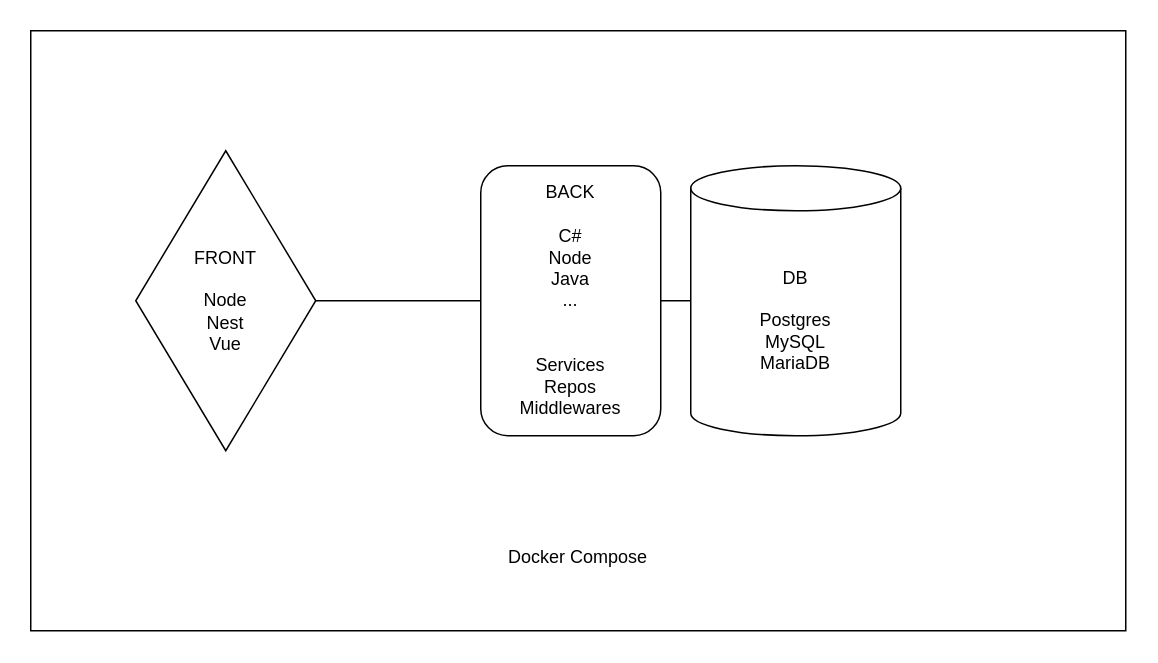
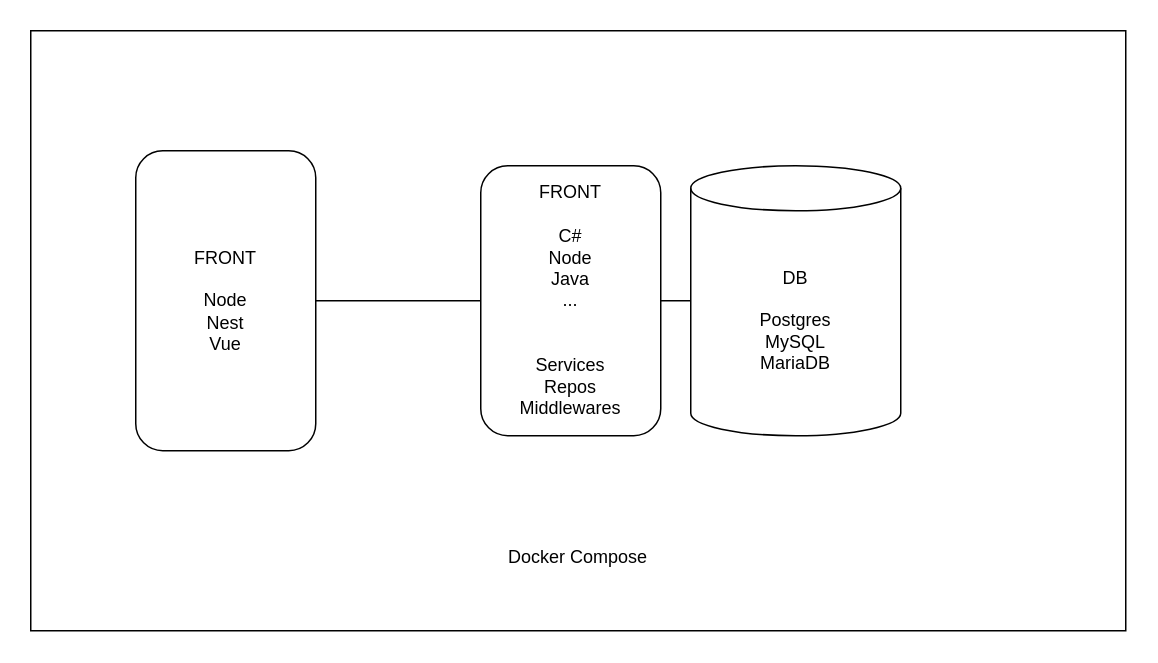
node "FRONT Node Nest Vue": shape diamond -> rounded rectangle
node "BACK C# Node Java ... Services Repos Middlewares": label "BACK C# Node Java ... Services Repos Middlewares" -> "FRONT C# Node Java ... Services Repos Middlewares"
